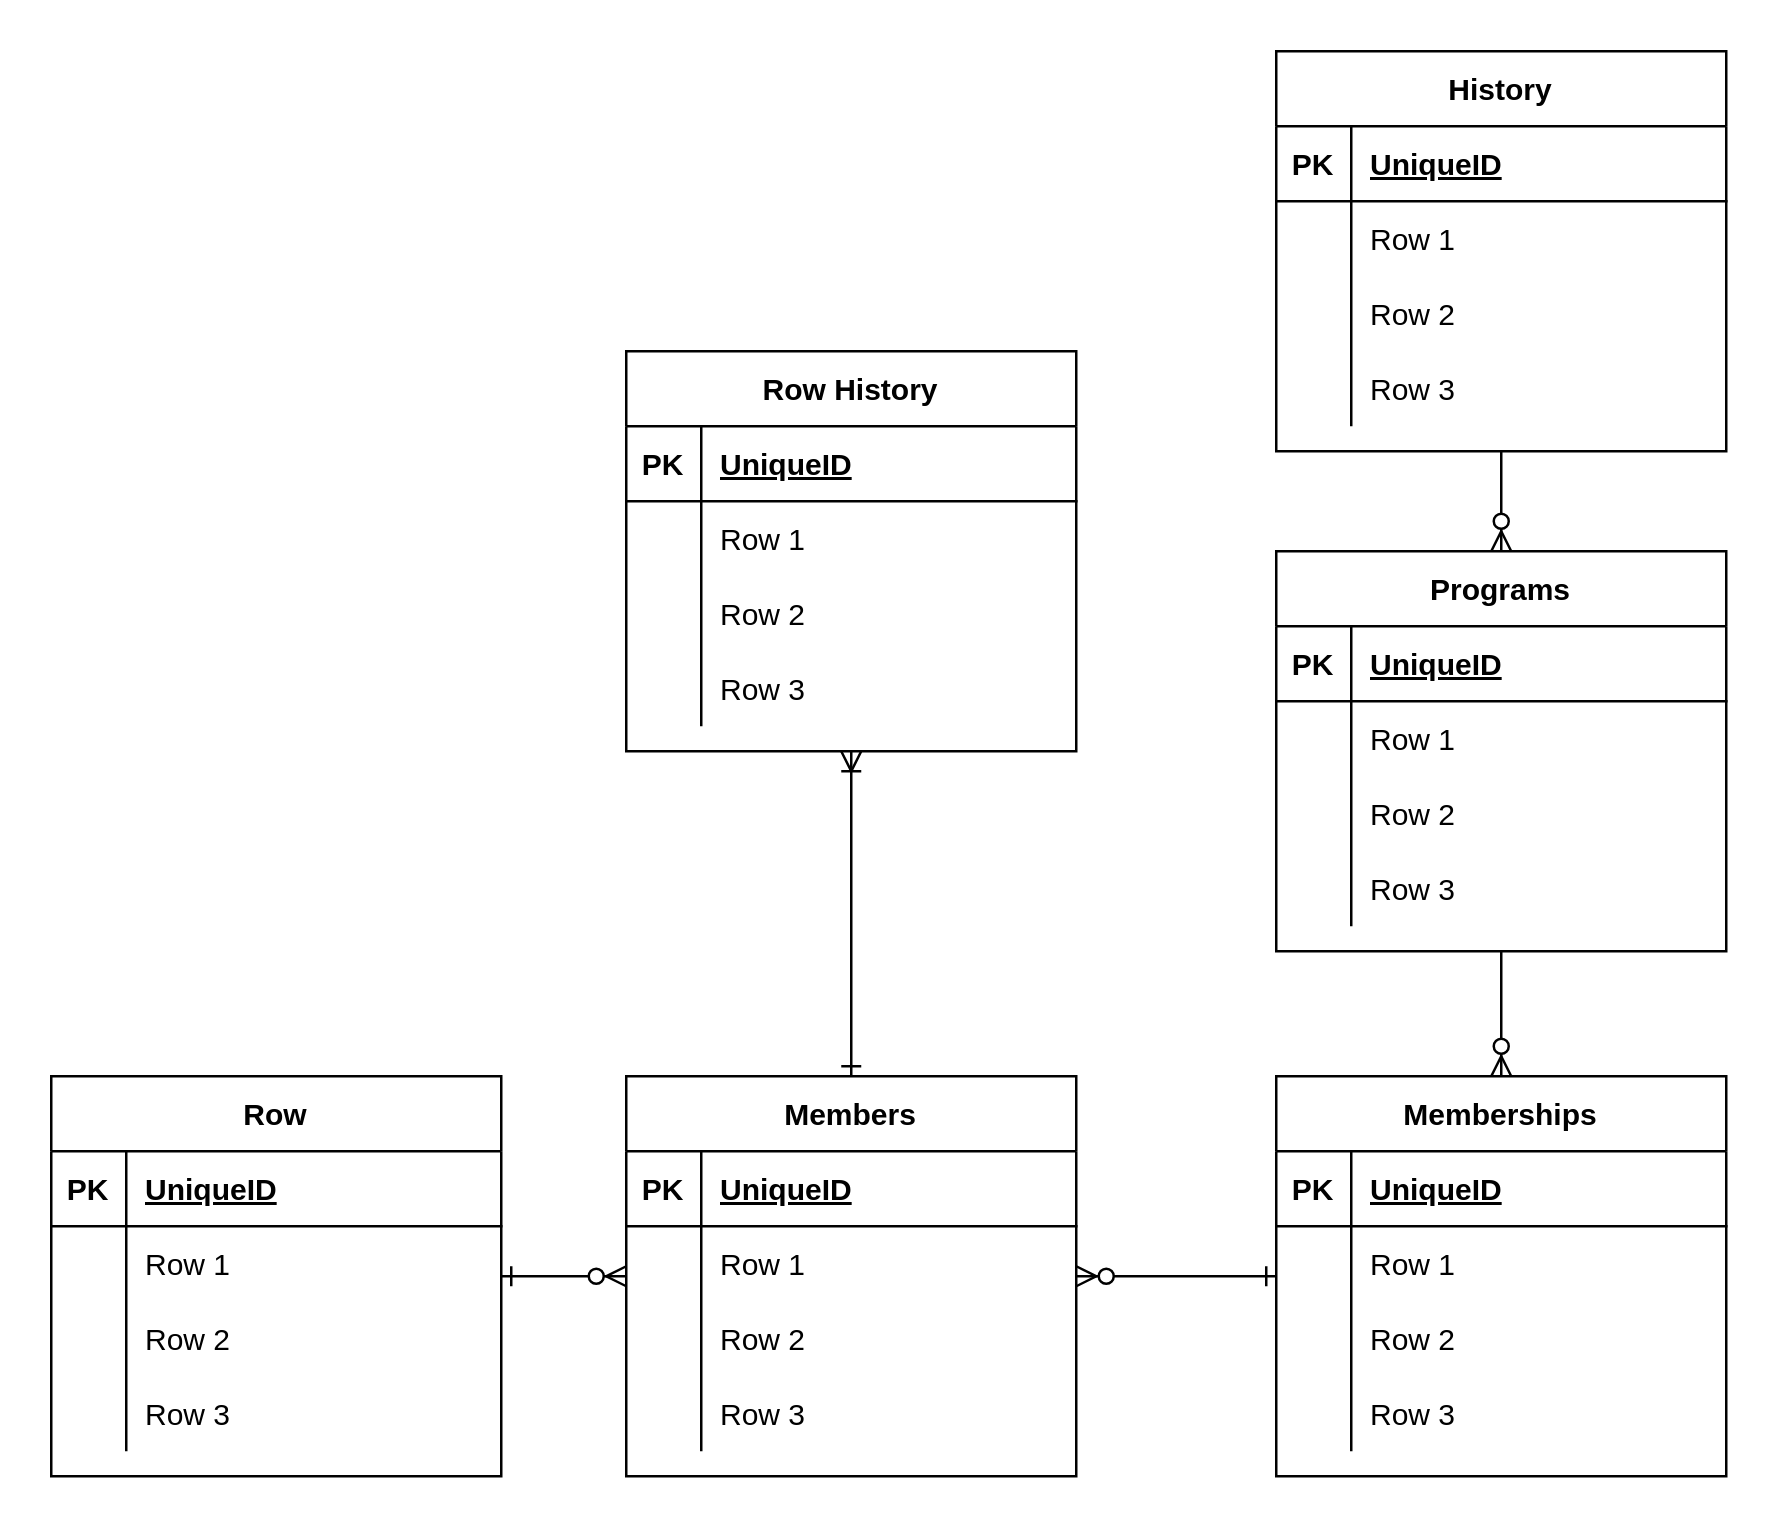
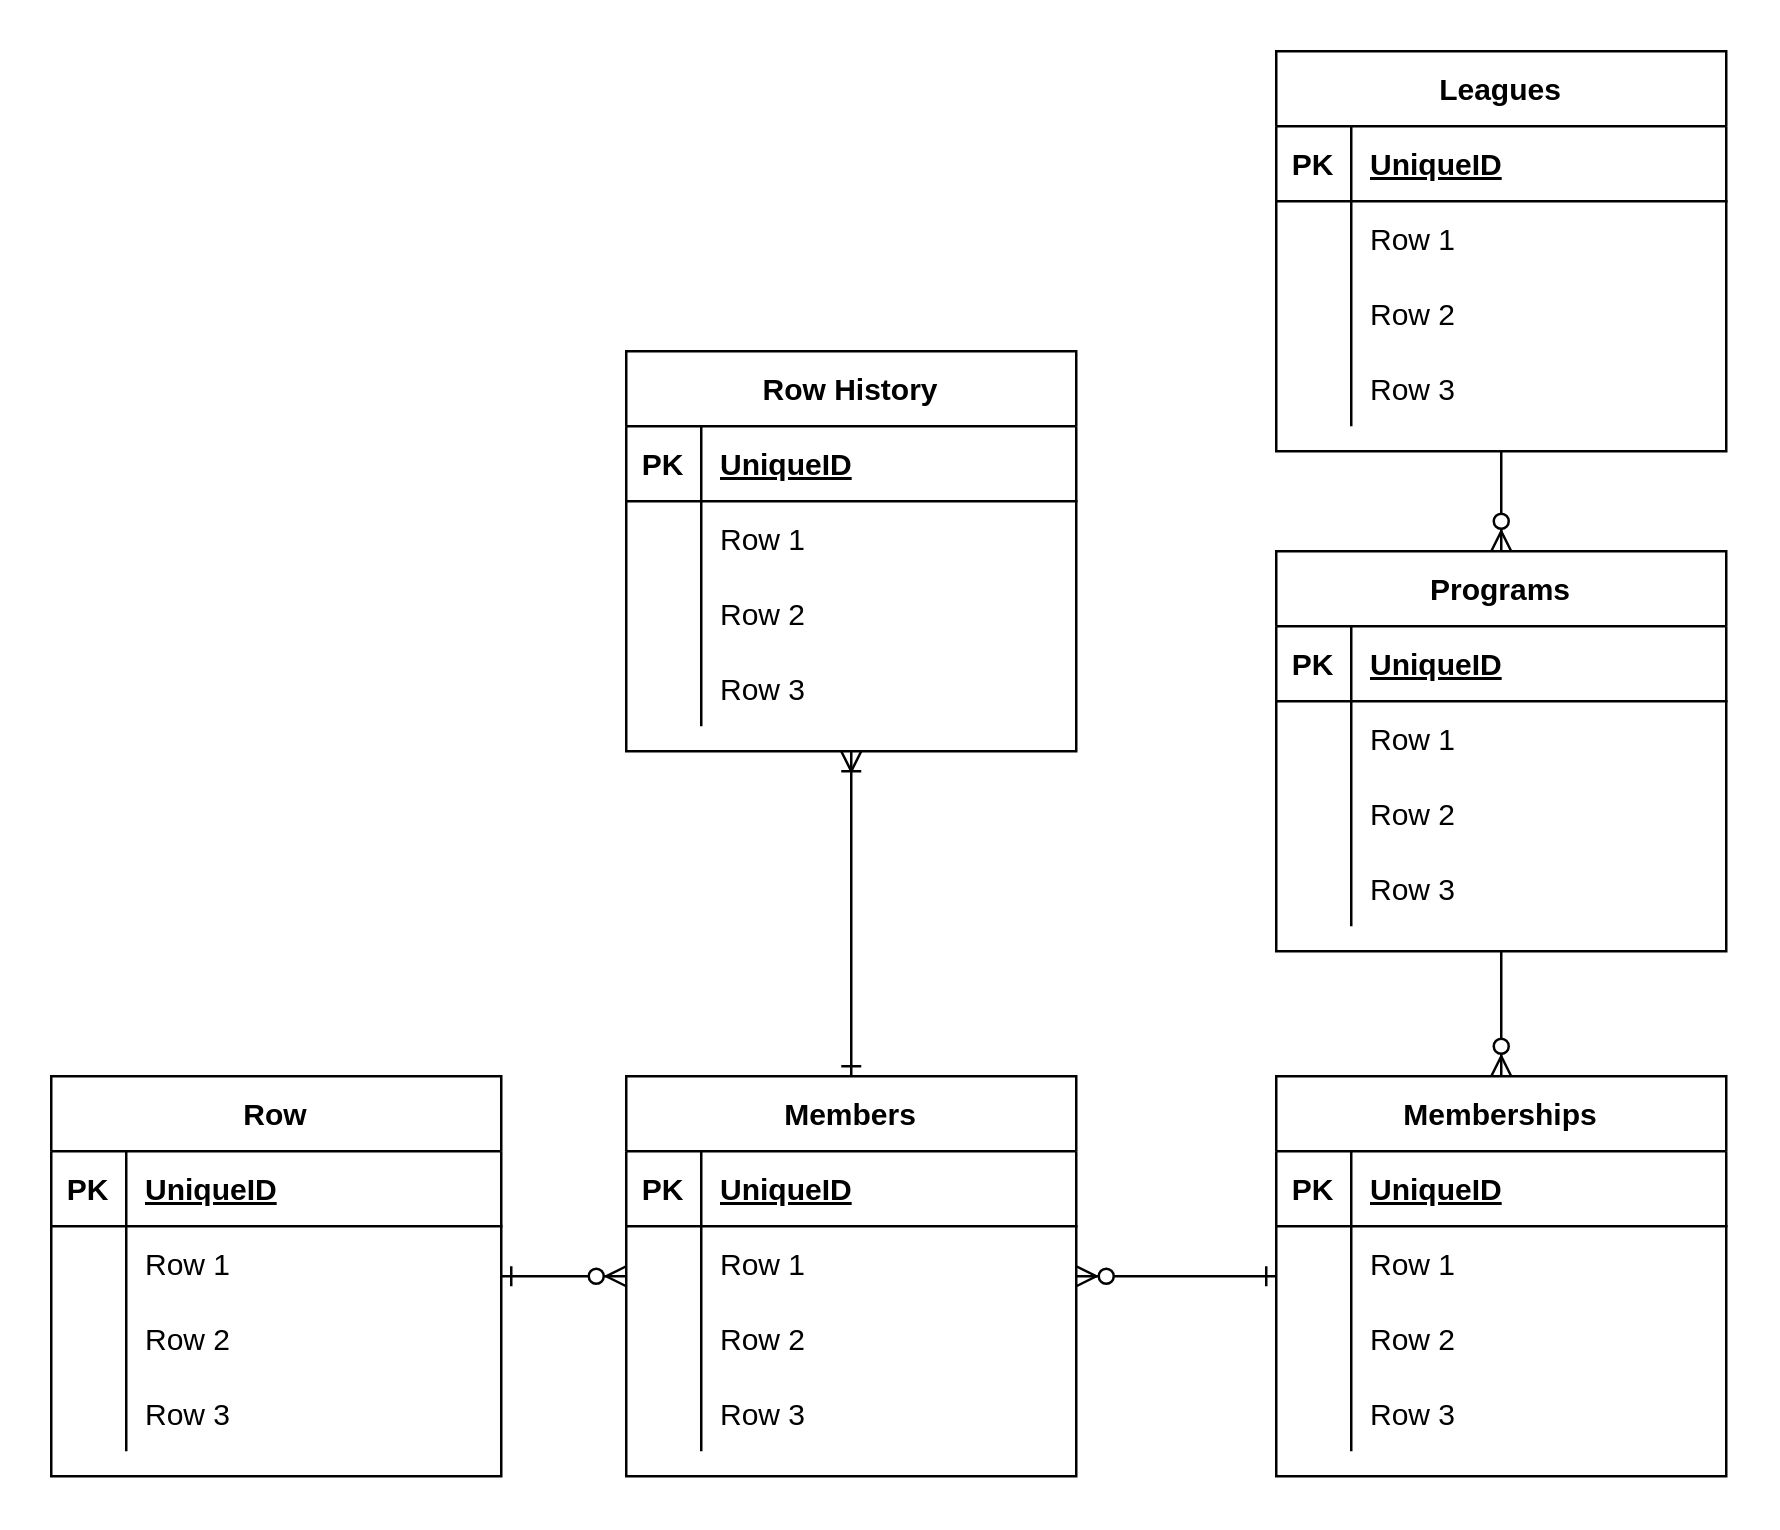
node "History": label "History" -> "Leagues"
